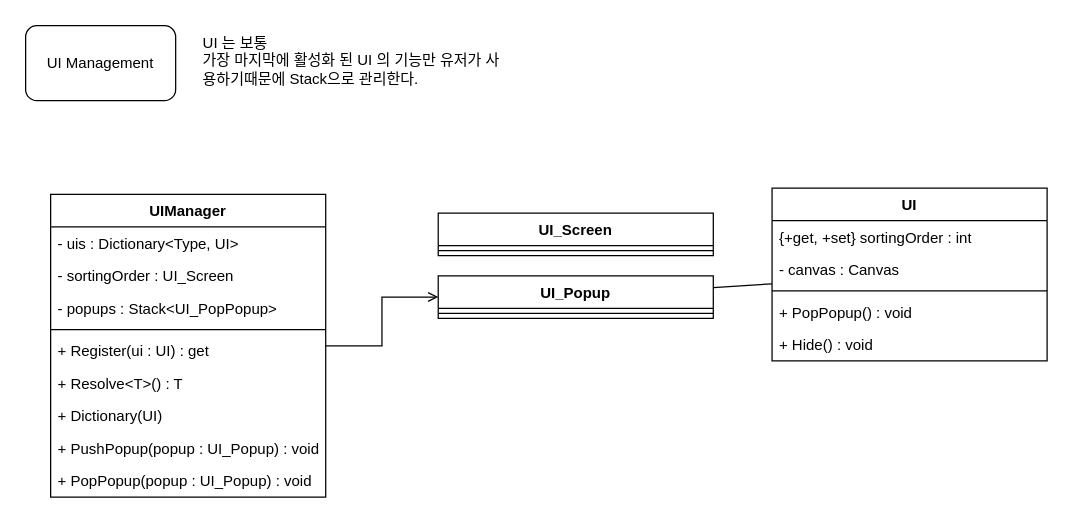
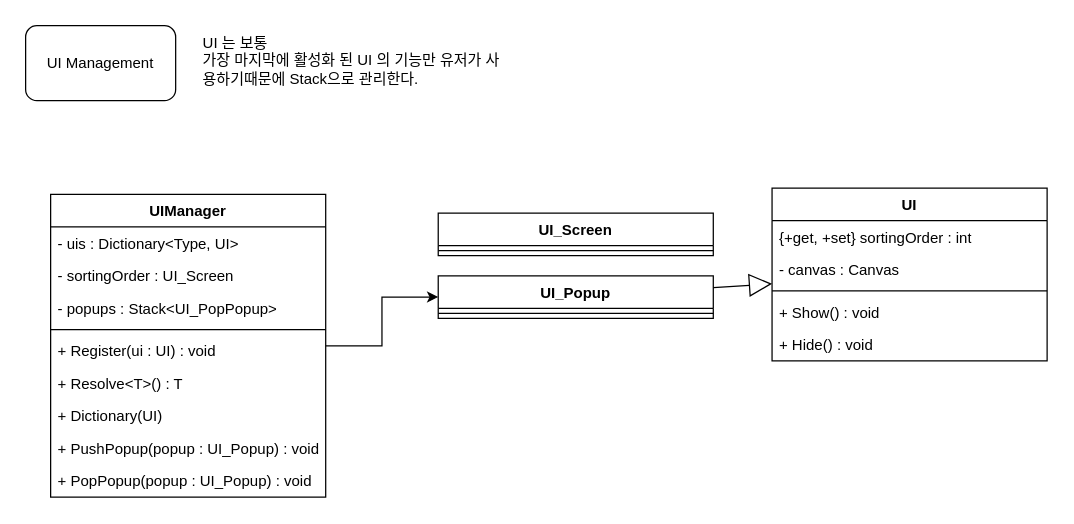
edge "UI" -- "UI_Popup": arrowhead none -> block
edge "UIManager" -> "UI_Popup": arrowhead open -> classic
node "+ PopPopup() : void": label "+ PopPopup() : void" -> "+ Show() : void"
node "+ Register(ui : UI) : get": label "+ Register(ui : UI) : get" -> "+ Register(ui : UI) : void"
